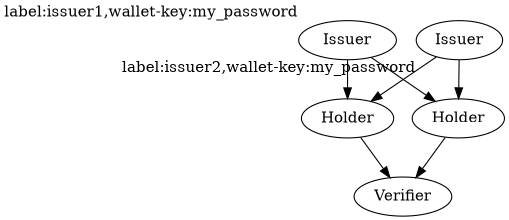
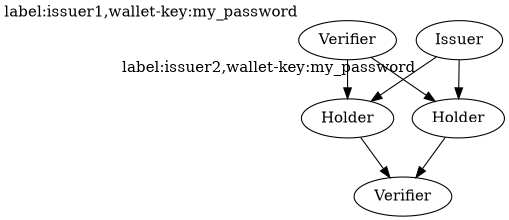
node "Issuer label:issuer1,wallet-key:my_password": label "Issuer label:issuer1,wallet-key:my_password" -> "Verifier label:issuer1,wallet-key:my_password"
